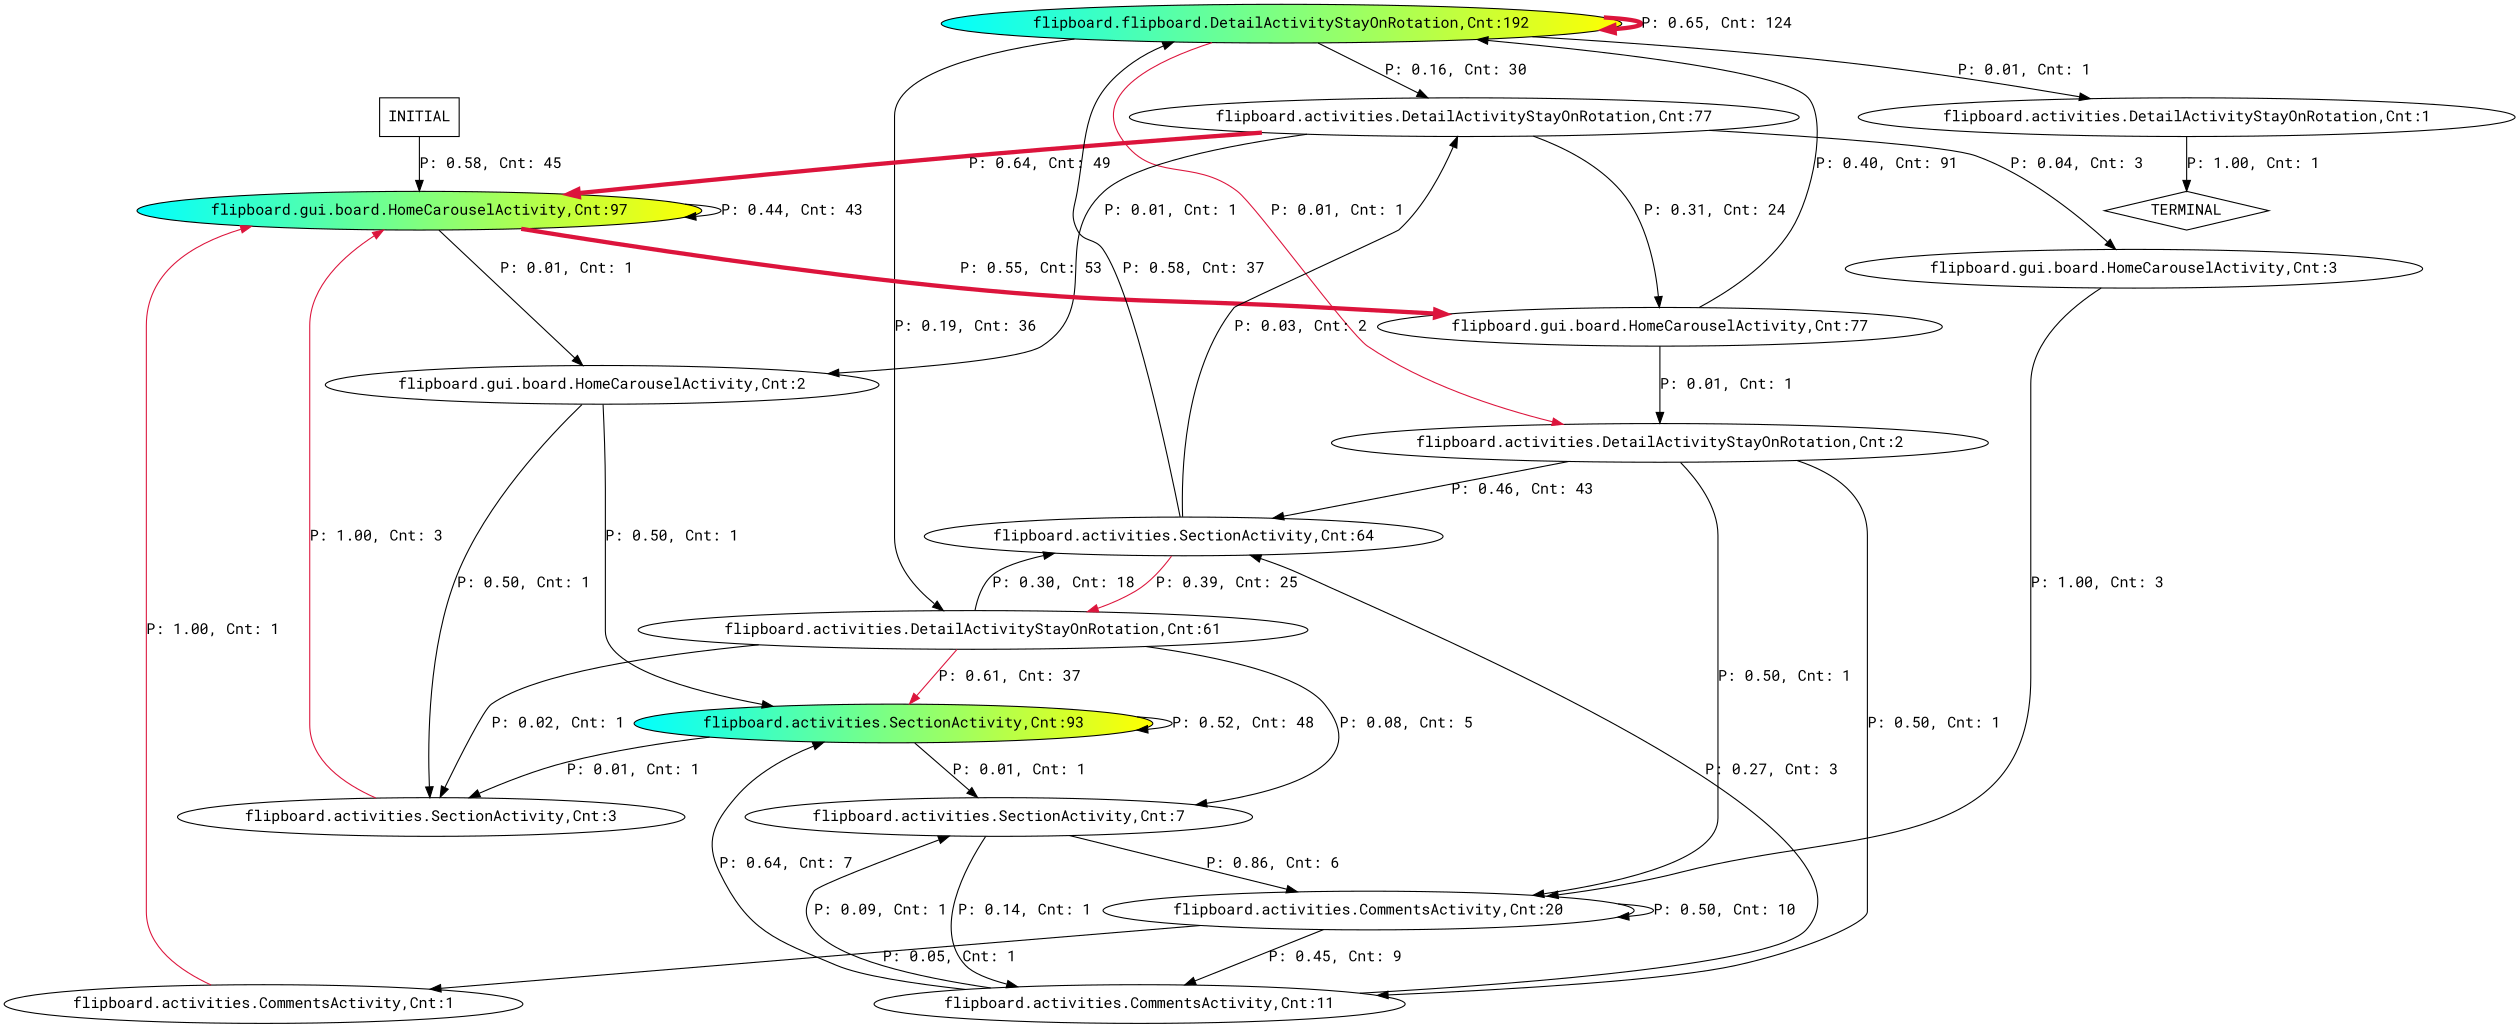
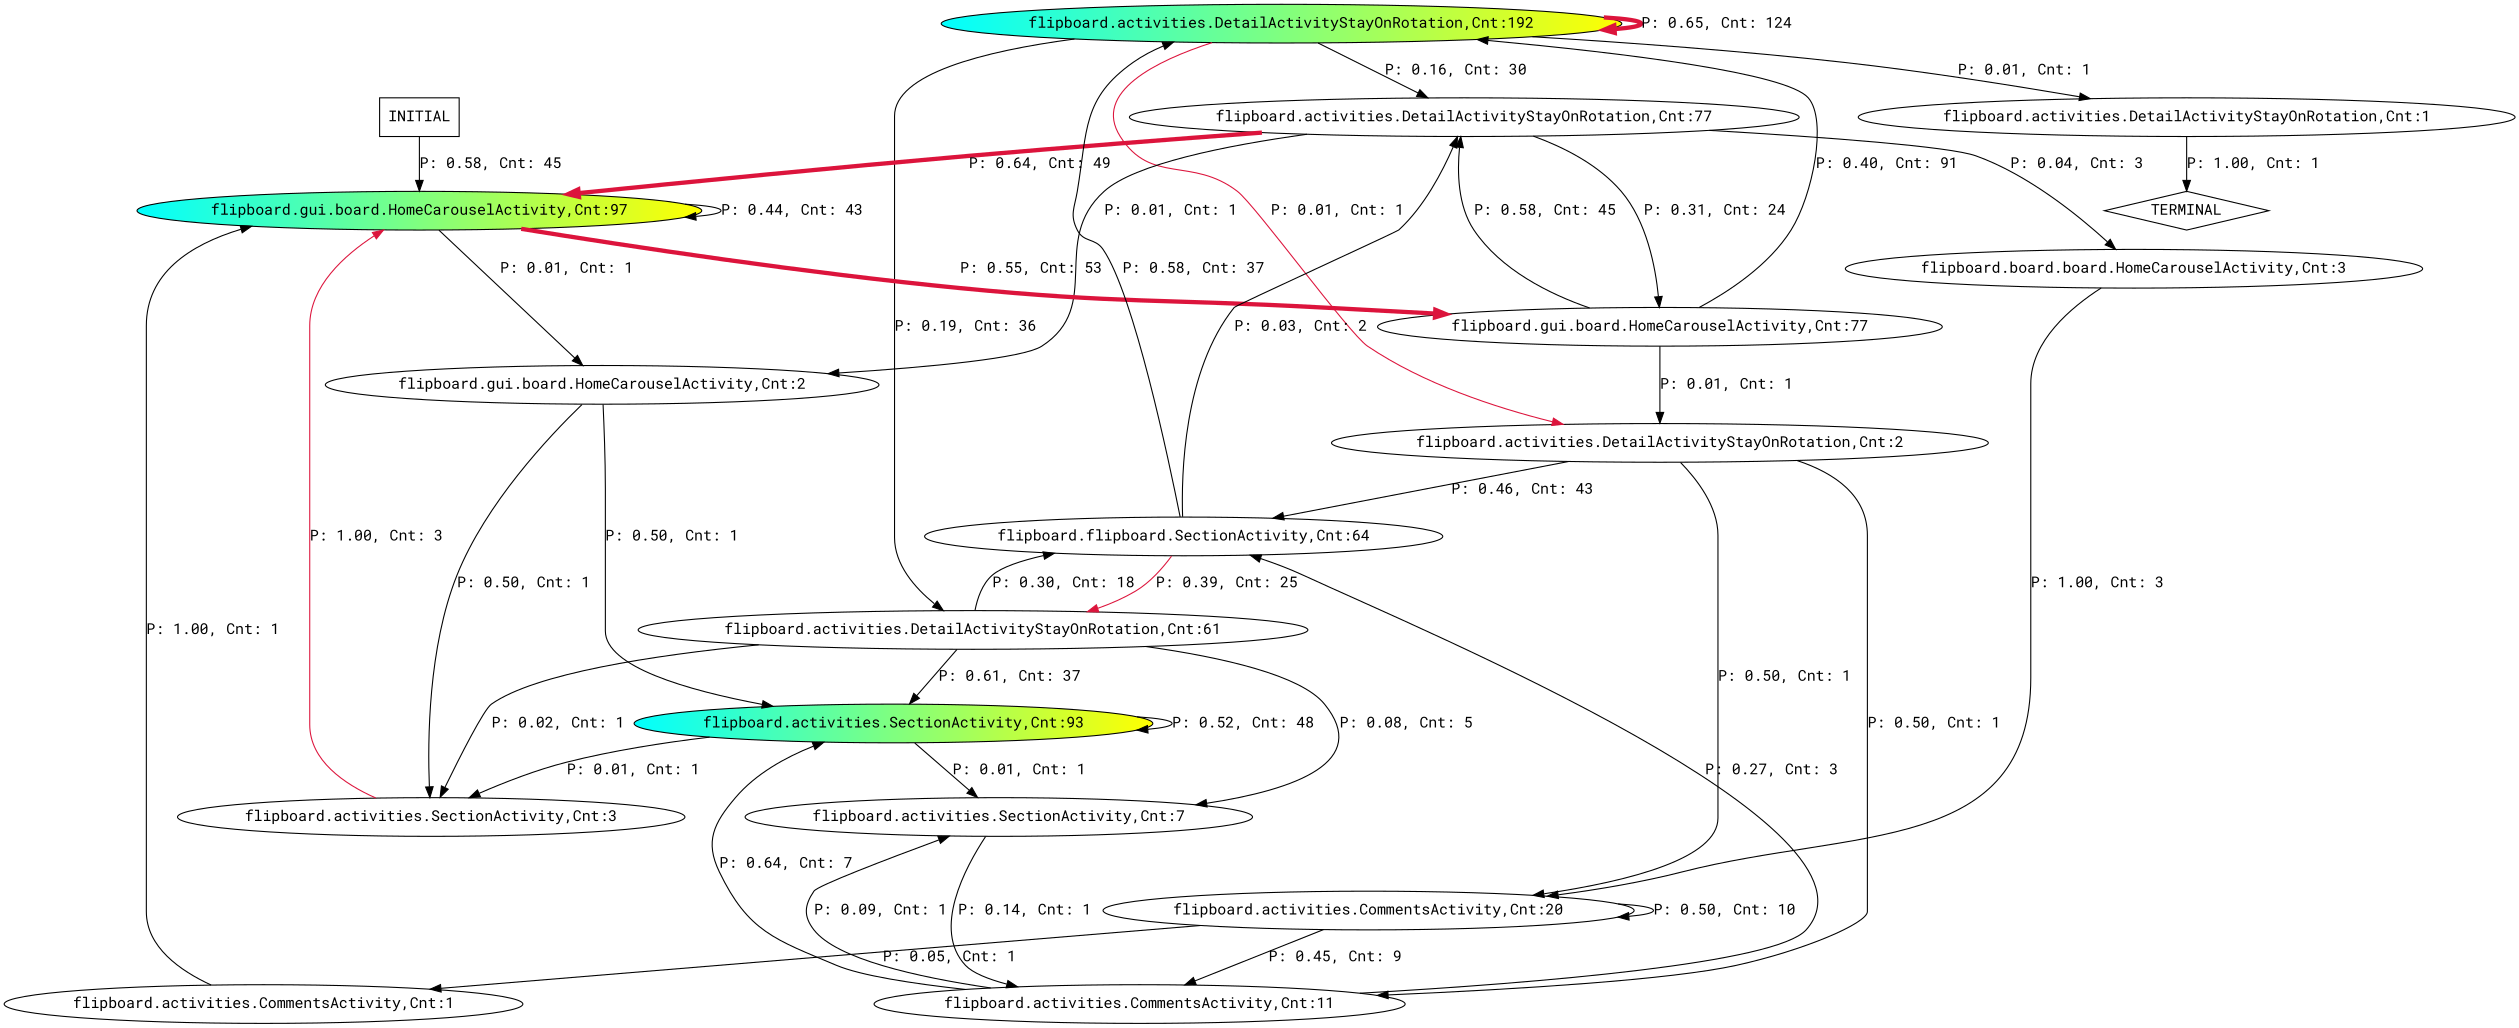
node "flipboard.flipboard.DetailActivityStayOnRotation,Cnt:192": label "flipboard.flipboard.DetailActivityStayOnRotation,Cnt:192" -> "flipboard.activities.DetailActivityStayOnRotation,Cnt:192"
edge "flipboard.gui.board.HomeCarouselActivity,Cnt:77" -> "flipboard.activities.DetailActivityStayOnRotation,Cnt:77": added, label "P: 0.58, Cnt: 45"
node "flipboard.gui.board.HomeCarouselActivity,Cnt:3": label "flipboard.gui.board.HomeCarouselActivity,Cnt:3" -> "flipboard.board.board.HomeCarouselActivity,Cnt:3"
node "flipboard.activities.SectionActivity,Cnt:64": label "flipboard.activities.SectionActivity,Cnt:64" -> "flipboard.flipboard.SectionActivity,Cnt:64"
edge "flipboard.activities.CommentsActivity,Cnt:1" -> "flipboard.gui.board.HomeCarouselActivity,Cnt:97": color crimson -> black
edge "flipboard.activities.DetailActivityStayOnRotation,Cnt:61" -> "flipboard.activities.SectionActivity,Cnt:93": color crimson -> black
edge "flipboard.activities.SectionActivity,Cnt:7" -> "flipboard.activities.CommentsActivity,Cnt:20": removed, label "P: 0.86, Cnt: 6"
